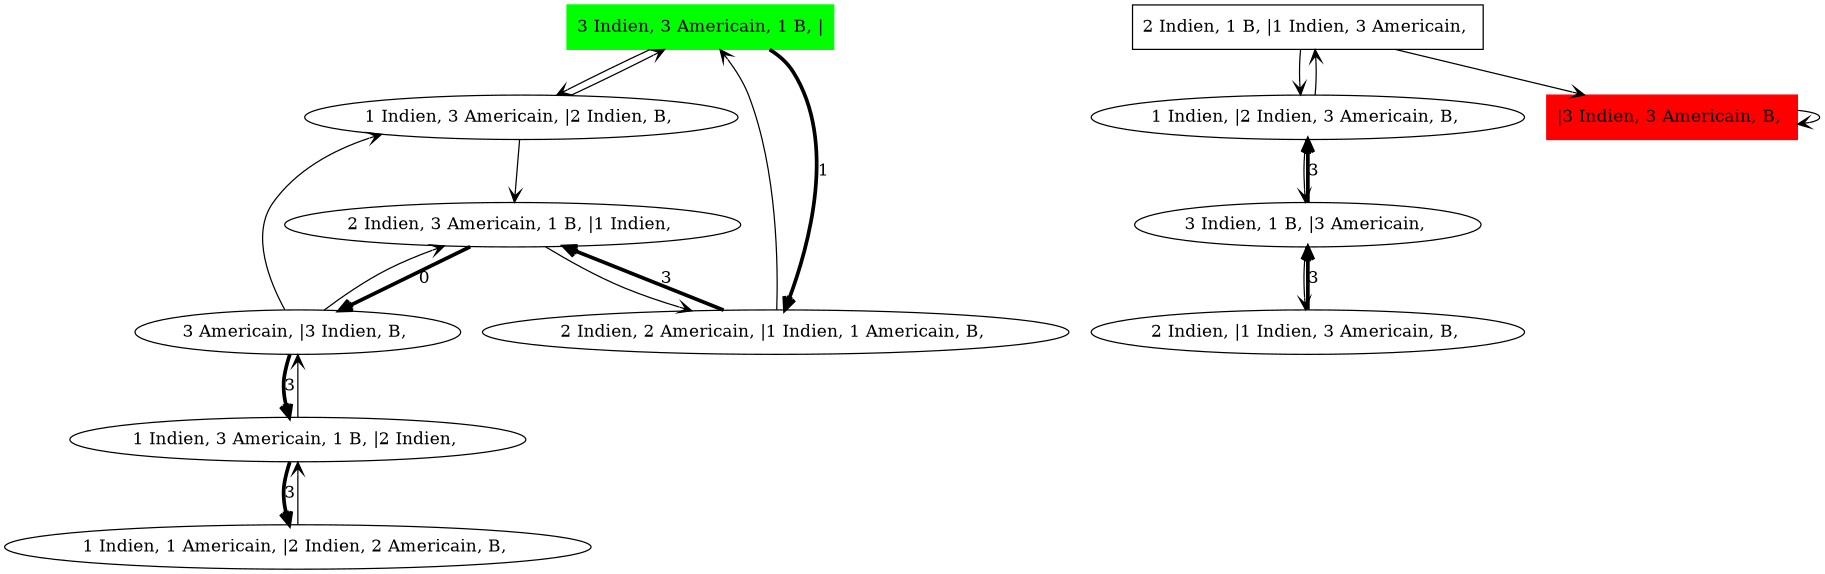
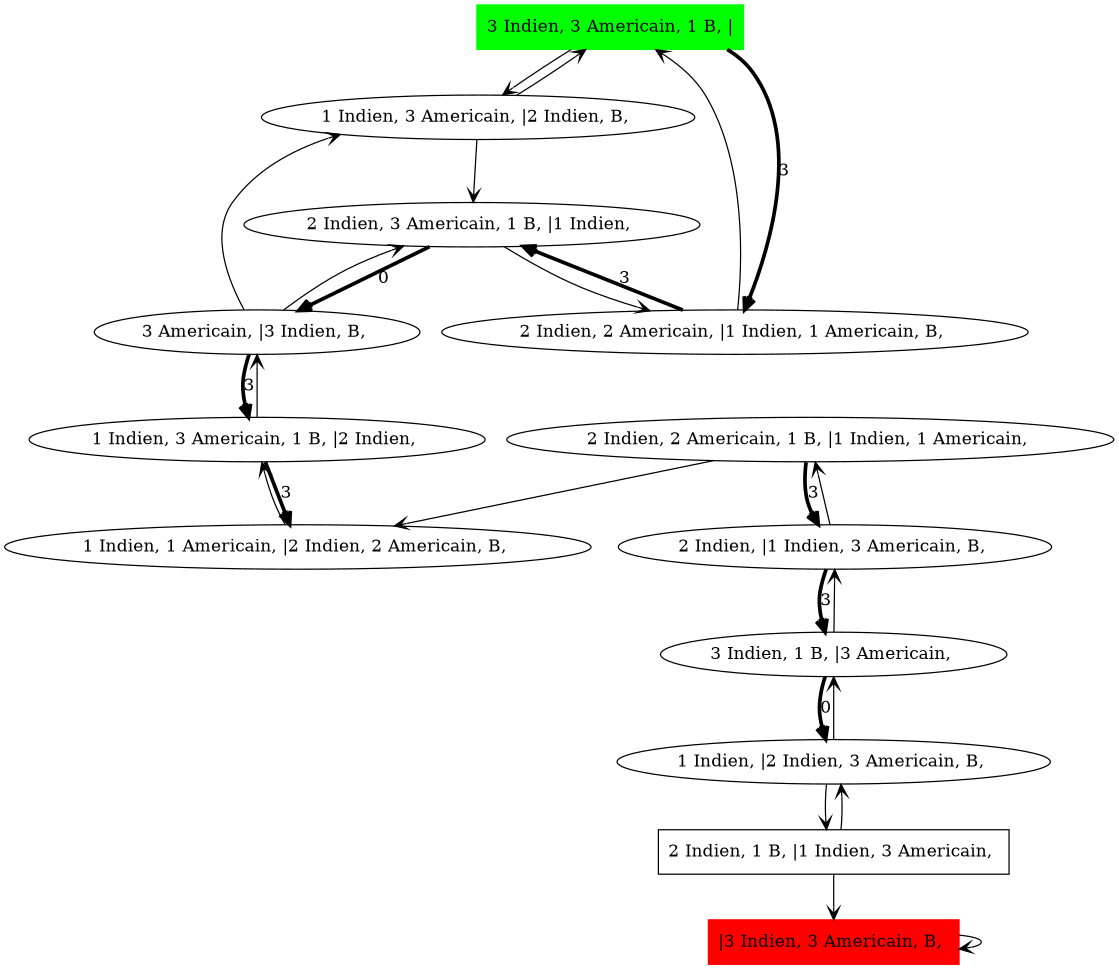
edge "3 Indien, 3 Americain, 1 B, |" -> "2 Indien, 2 Americain, |1 Indien, 1 Americain, B,": label "1" -> "3"
edge "3 Indien, 1 B, |3 Americain," -> "1 Indien, |2 Indien, 3 Americain, B,": label "3" -> "0"
node "2 Indien, 2 Americain, 1 B, |1 Indien, 1 Americain,": added
